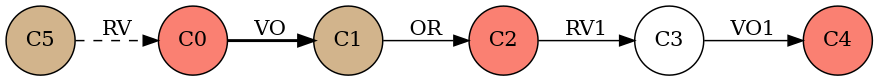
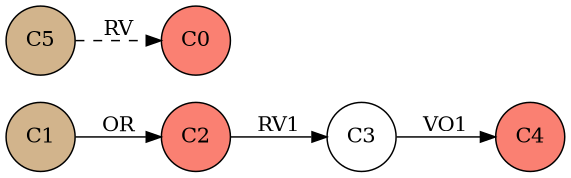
edge "C0" -> "C1": removed, label "VO"
